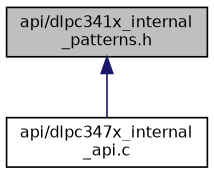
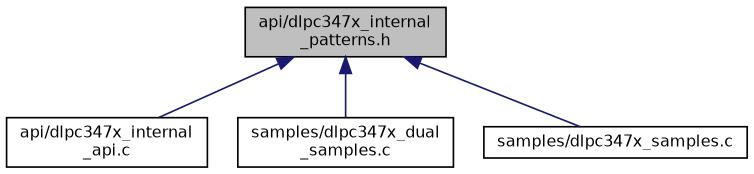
node "api/dlpc341x_internal _patterns.h": label "api/dlpc341x_internal _patterns.h" -> "api/dlpc347x_internal _patterns.h"
node "samples/dlpc347x_dual _samples.c": added
node "samples/dlpc347x_samples.c": added
